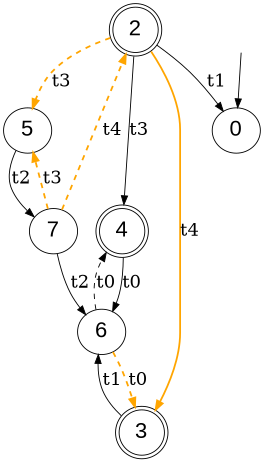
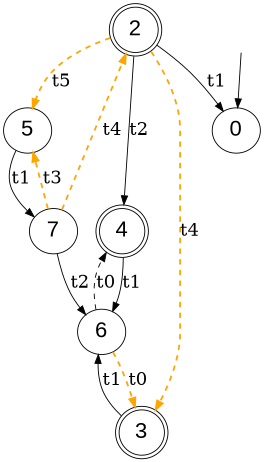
edge "2" -> "5": label "t3" -> "t5"
edge "2" -> "4": label "t3" -> "t2"
edge "5" -> "7": label "t2" -> "t1"
edge "2" -> "3": style solid -> dashed
edge "4" -> "6": label "t0" -> "t1"
